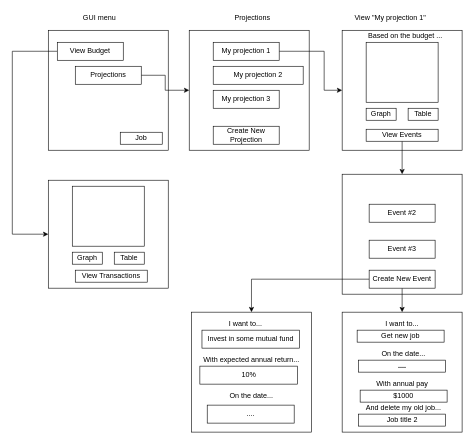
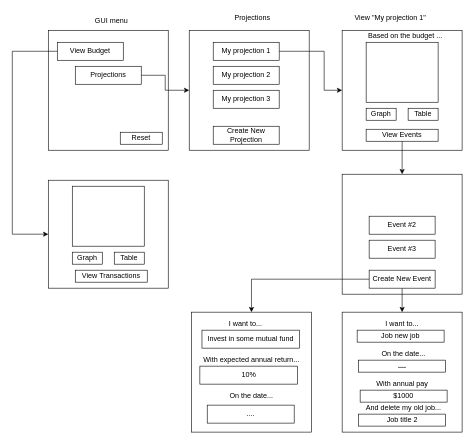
node "GUI menu": moved (99, 18) -> (111, 21)
node "My projection 2": size 90x18 -> 66x18
node "Job": label "Job" -> "Reset"
node "Event #2": moved (402, 213) -> (402, 225)
node "Get new job": label "Get new job" -> "Job new job"
